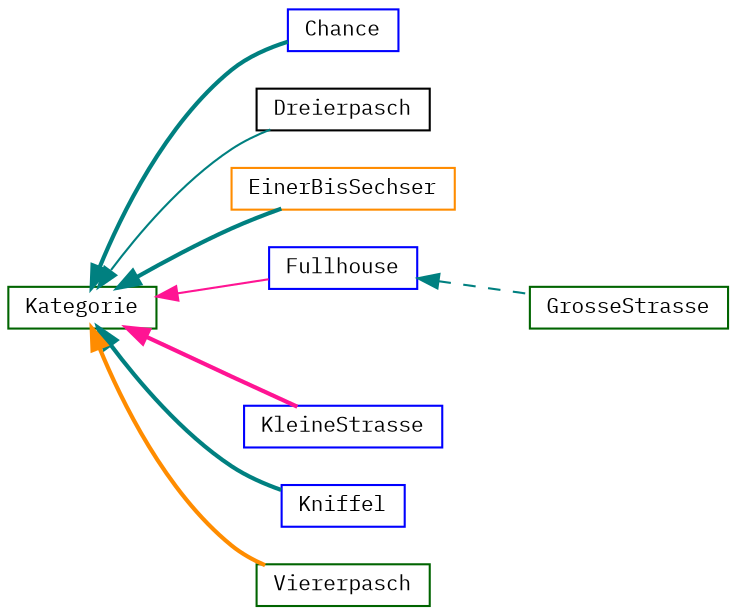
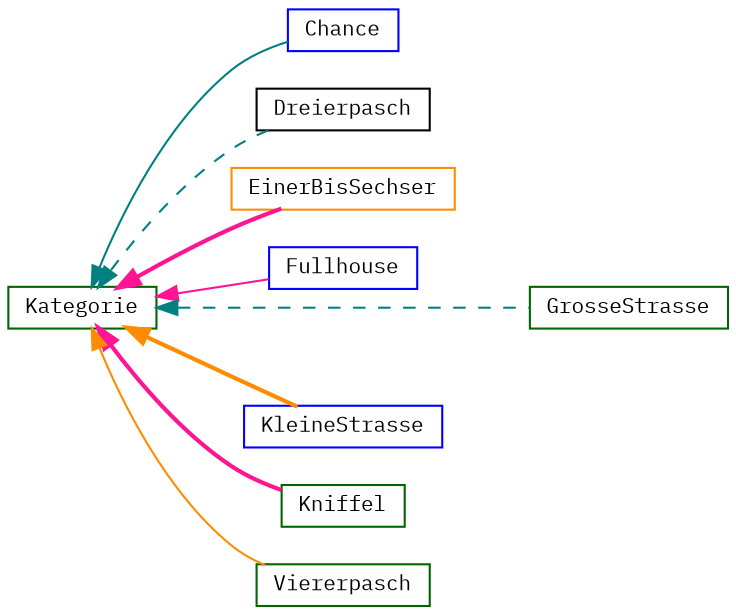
edge "Chance" -> "Kategorie": style bold -> solid
edge "Dreierpasch" -> "Kategorie": style solid -> dashed
edge "EinerBisSechser" -> "Kategorie": color teal -> deeppink
edge "GrosseStrasse" -> "Fullhouse": now "GrosseStrasse" -> "Kategorie"
edge "KleineStrasse" -> "Kategorie": color deeppink -> darkorange
edge "Kniffel" -> "Kategorie": color teal -> deeppink
edge "Viererpasch" -> "Kategorie": style bold -> solid
node "Kniffel": color blue -> darkgreen
